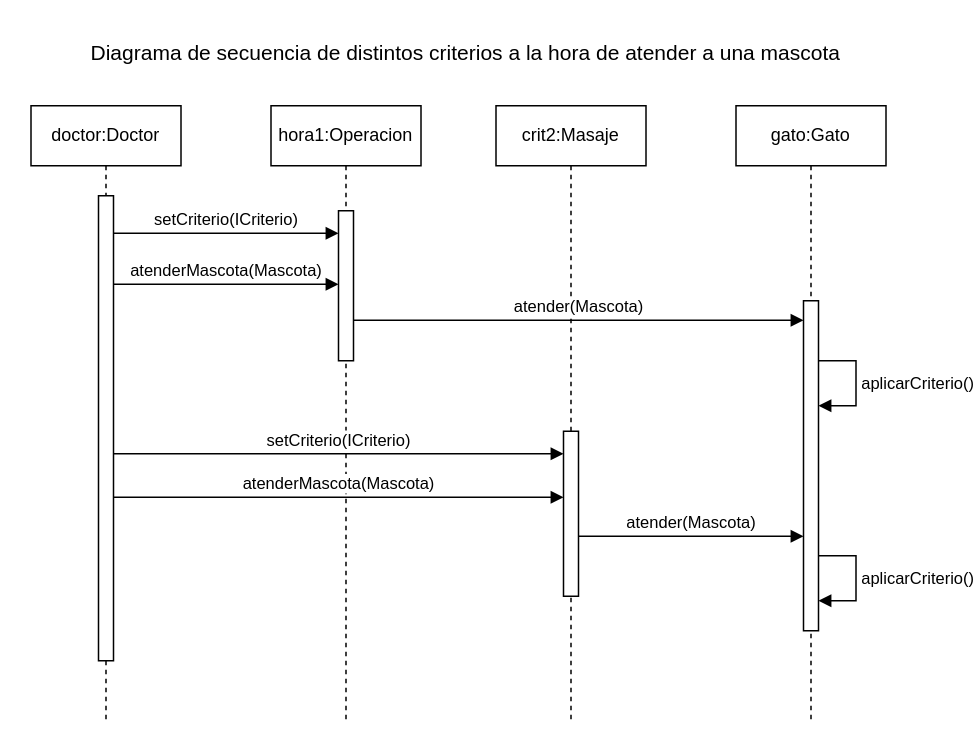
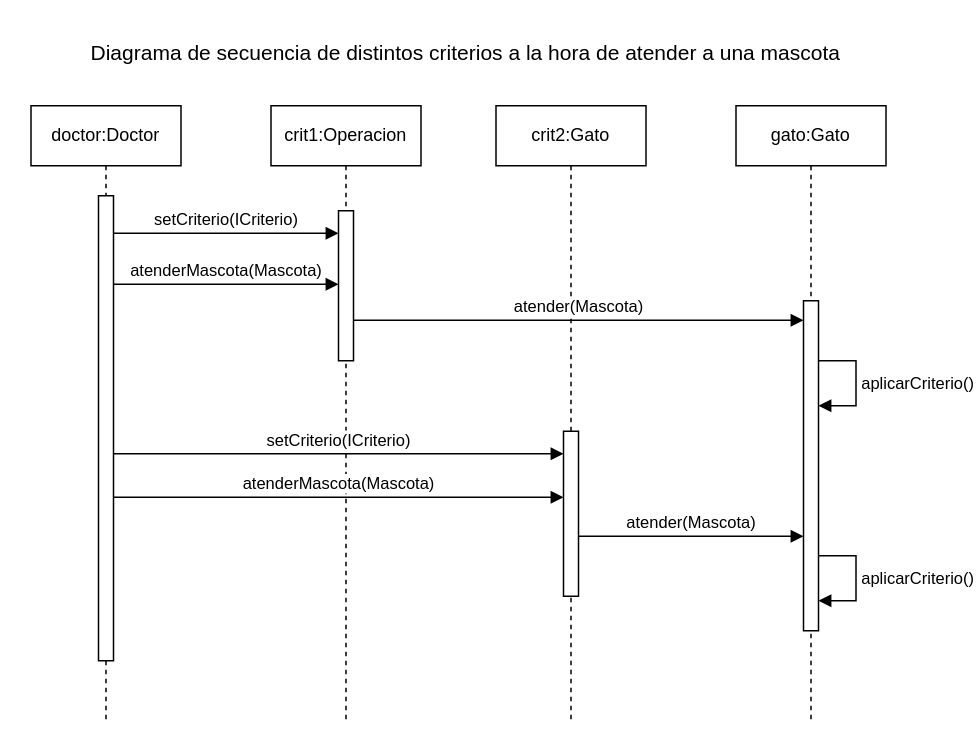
node "hora1:Operacion": label "hora1:Operacion" -> "crit1:Operacion"
node "crit2:Masaje": label "crit2:Masaje" -> "crit2:Gato"
